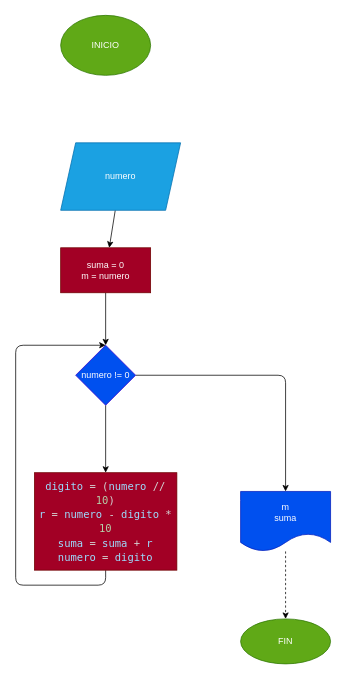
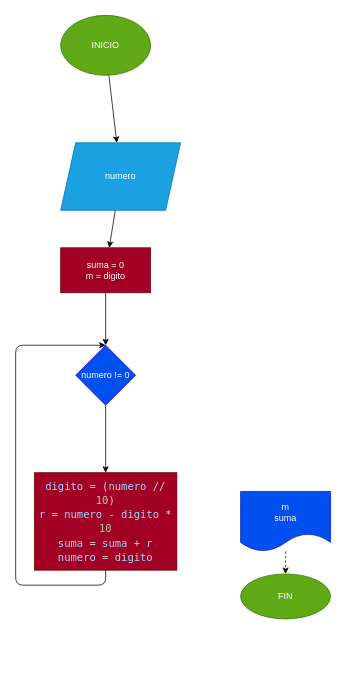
edge "INICIO" -> "numero": added
node "suma = 0 m = numero": label "suma = 0 m = numero" -> "suma = 0 m = digito"
edge "numero != 0" -> "m suma": removed
node "FIN": moved (285, 642) -> (285, 597)
